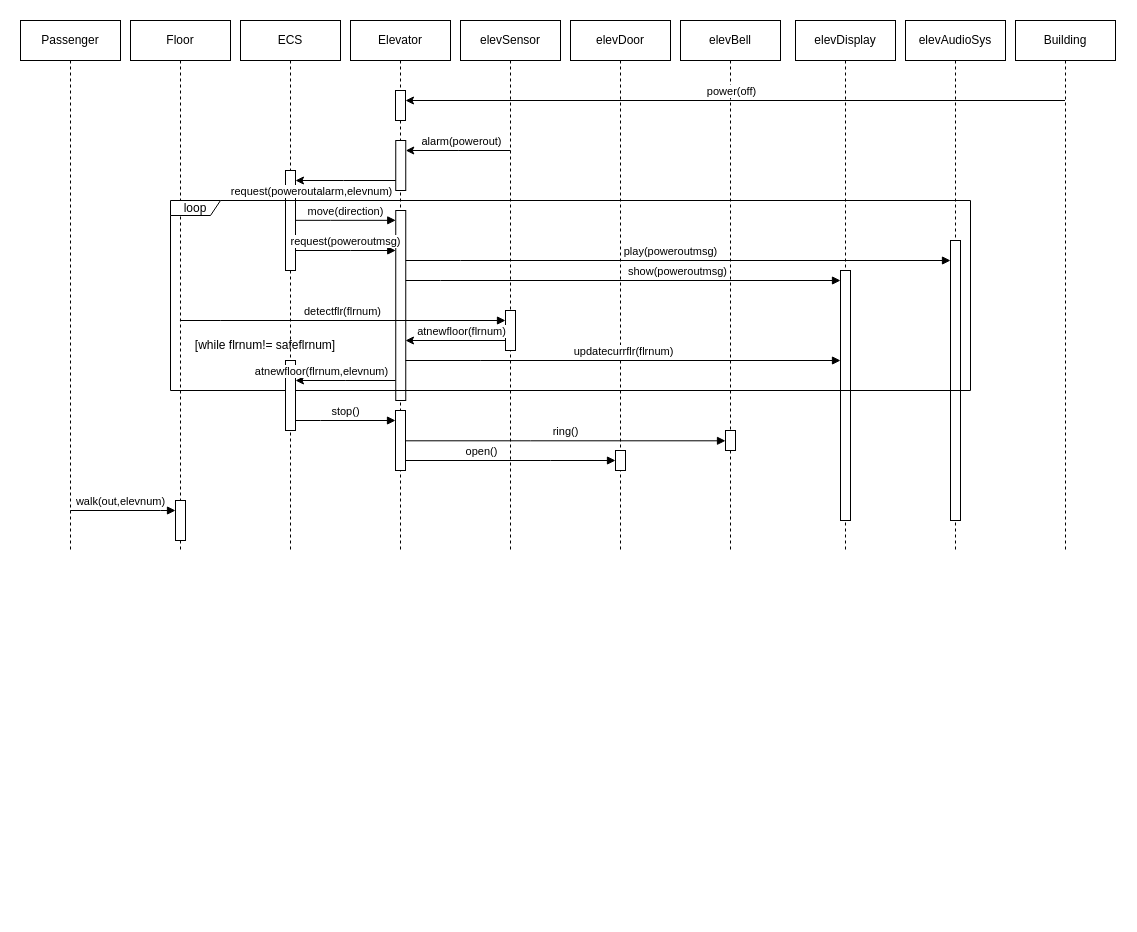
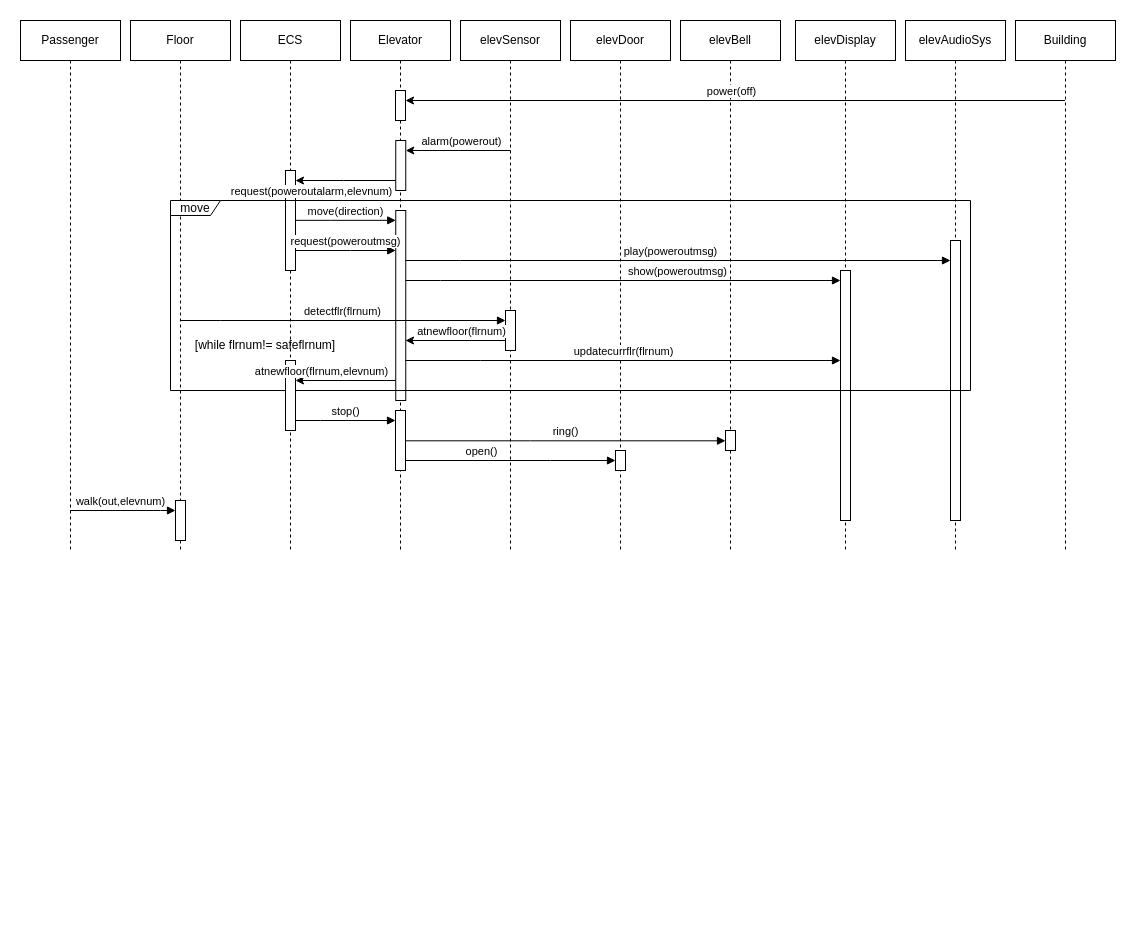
node "loop": label "loop" -> "move"
